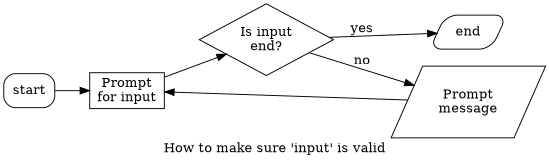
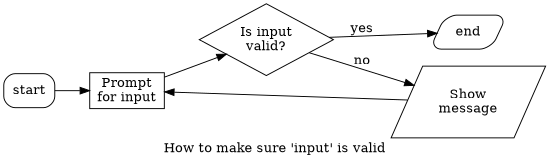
node "Is input end?": label "Is input end?" -> "Is input valid?"
node "Prompt message": label "Prompt message" -> "Show message"
